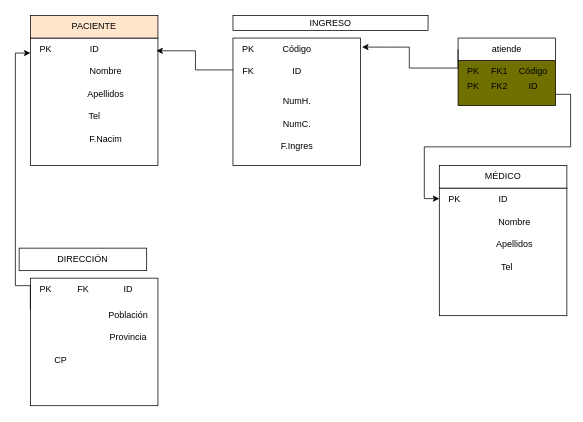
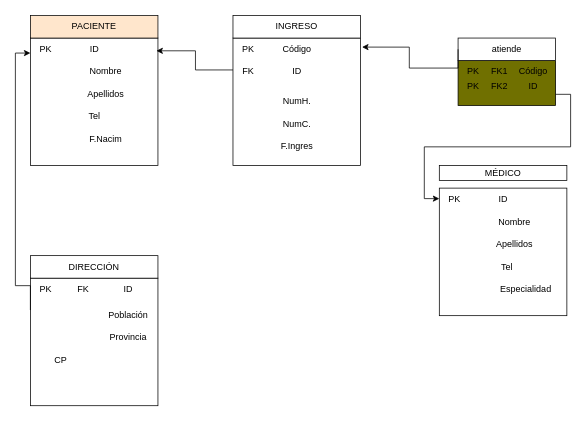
node "INGRESO": size 195x15 -> 128x23
node "MÉDICO": size 128x23 -> 128x15
node "DIRECCIÓN": moved (83, 259) -> (94, 267)
node "Especialidad": added
